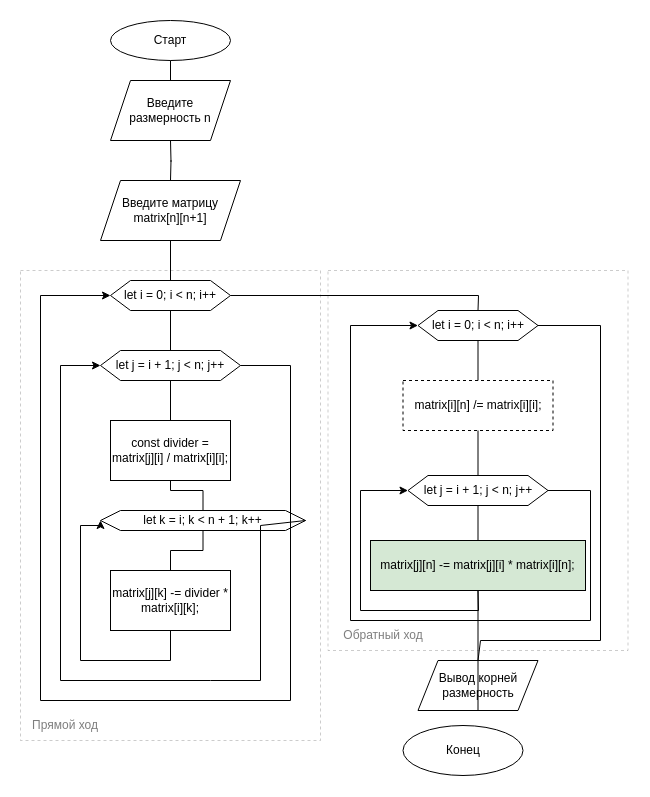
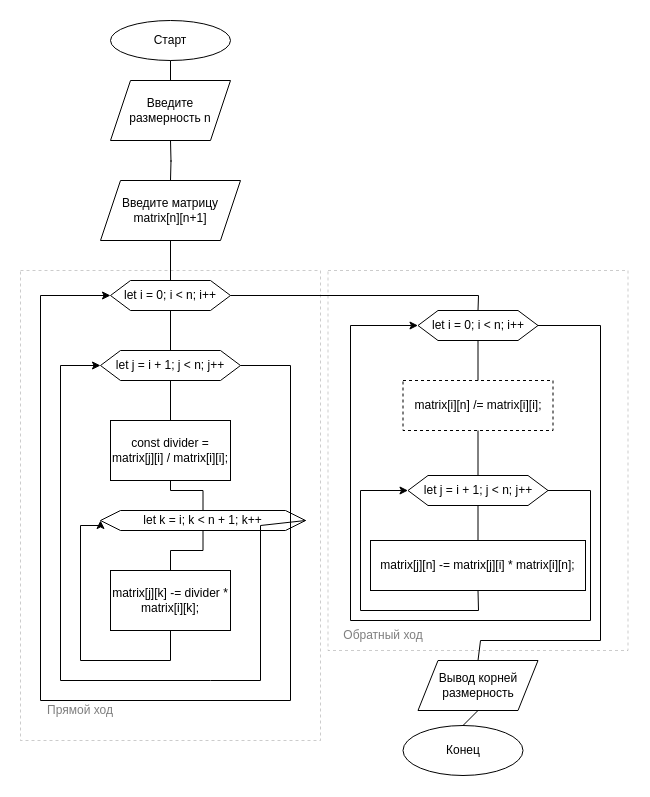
node "matrix[j][n] -= matrix[j][i] * matrix[i][n];": fillcolor #d5e8d4 -> #ffffff
edge "matrix[j][n] -= matrix[j][i] * matrix[i][n];" -- "Вывод корней размерность": now "Конец" -- "Вывод корней размерность"
node "Прямой ход": moved (66, 726) -> (81, 711)
